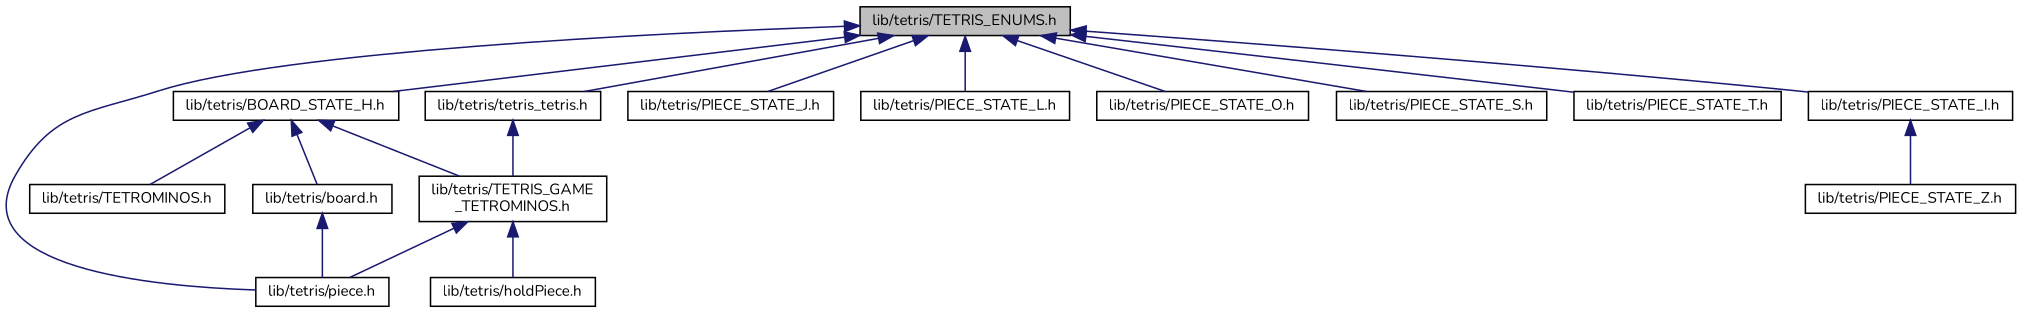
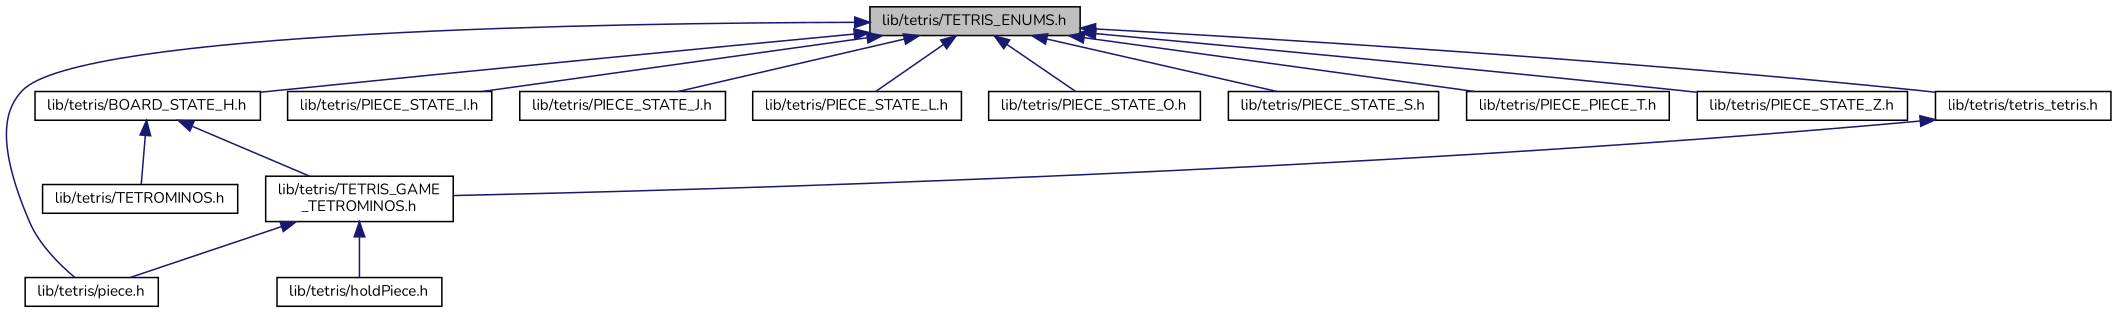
node "lib/tetris/PIECE_STATE_T.h": label "lib/tetris/PIECE_STATE_T.h" -> "lib/tetris/PIECE_PIECE_T.h"
edge "lib/tetris/PIECE_STATE_Z.h" -> "lib/tetris/PIECE_STATE_I.h": now "lib/tetris/PIECE_STATE_Z.h" -> "lib/tetris/TETRIS_ENUMS.h"
node "lib/tetris/board.h": removed
